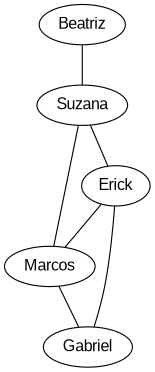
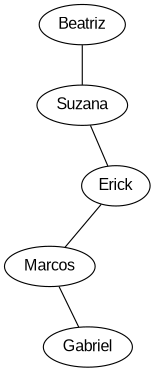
edge "Suzana" -- "Marcos": removed
edge "Erick" -- "Gabriel": removed
